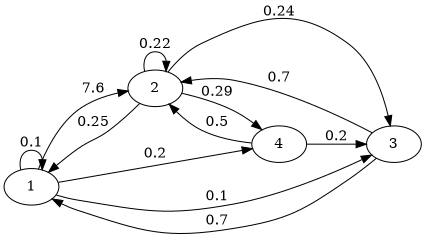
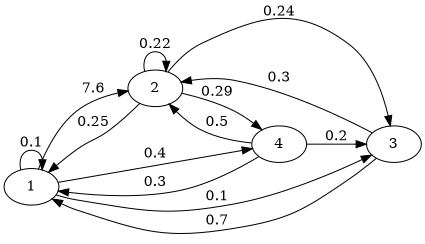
edge "3" -> "2": label "0.7" -> "0.3"
edge "1" -> "4": label "0.2" -> "0.4"
edge "4" -> "1": added, label "0.3"
